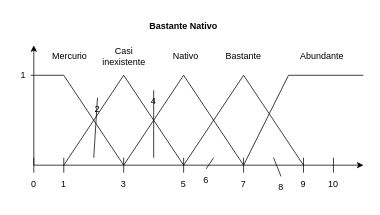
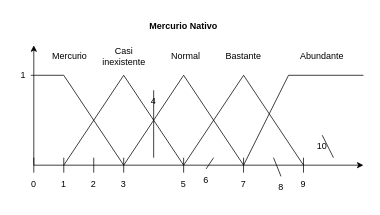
node "Bastante Nativo": label "Bastante Nativo" -> "Mercurio Nativo"
node "Nativo": label "Nativo" -> "Normal"
node "2": moved (97, 109) -> (93, 184)
node "10": moved (333, 184) -> (322, 147)
